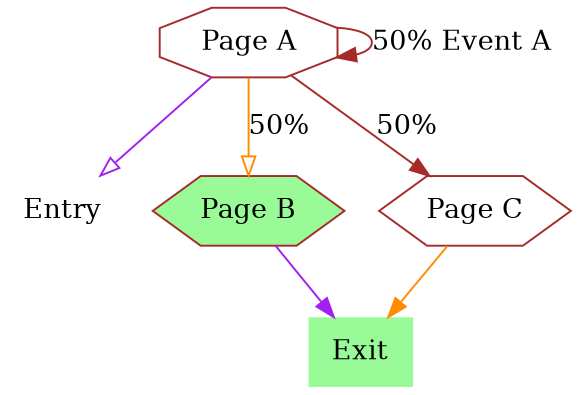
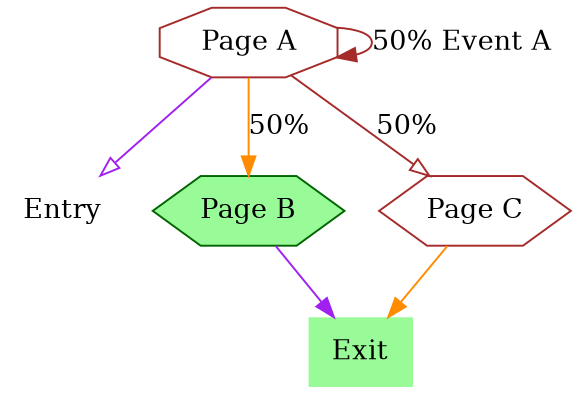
edge "Page A" -> "Page B": arrowhead onormal -> normal
edge "Page A" -> "Page C": arrowhead normal -> onormal
node "Page B": color brown -> darkgreen
